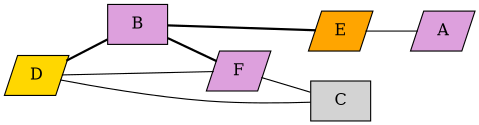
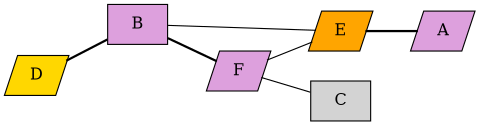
edge "B" -- "E": style bold -> solid
edge "E" -- "A": style solid -> bold
edge "F" -- "D": now "F" -- "E"
edge "D" -- "C": removed
